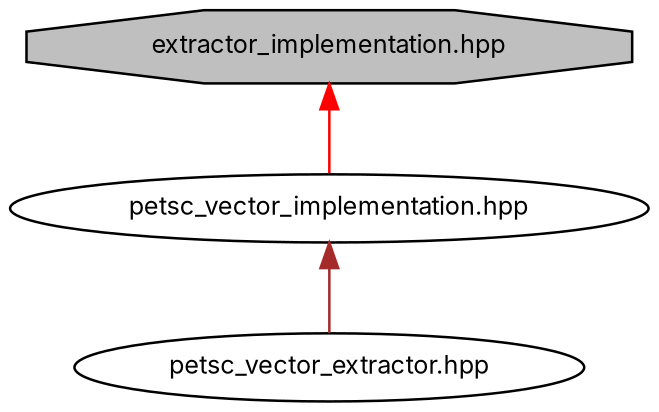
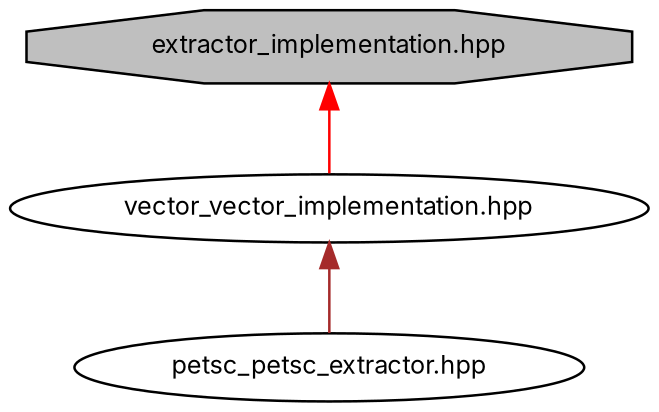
node "petsc_vector_implementation.hpp": label "petsc_vector_implementation.hpp" -> "vector_vector_implementation.hpp"
node "petsc_vector_extractor.hpp": label "petsc_vector_extractor.hpp" -> "petsc_petsc_extractor.hpp"
